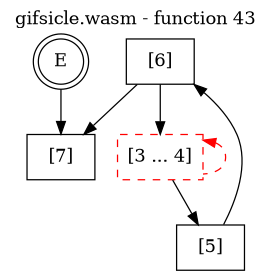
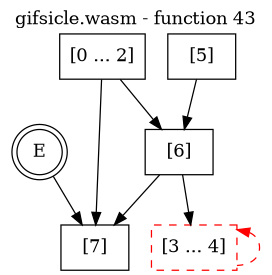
node "[0 ... 2]": added
edge "[3 ... 4]" -> "[5]": removed
